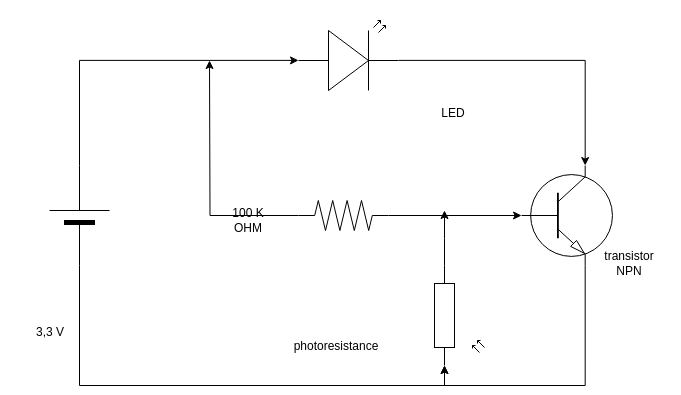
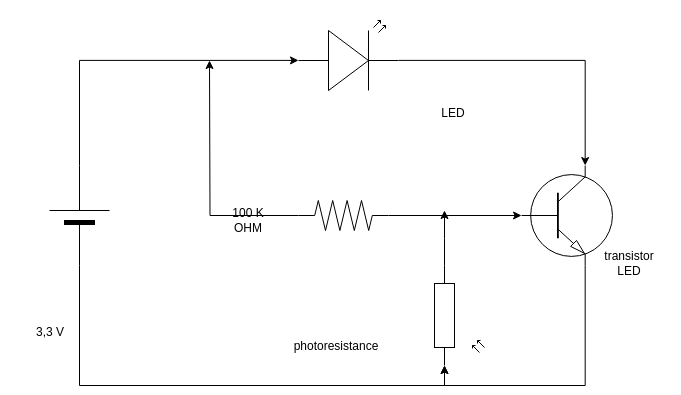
node "transistor NPN": label "transistor NPN" -> "transistor LED"
